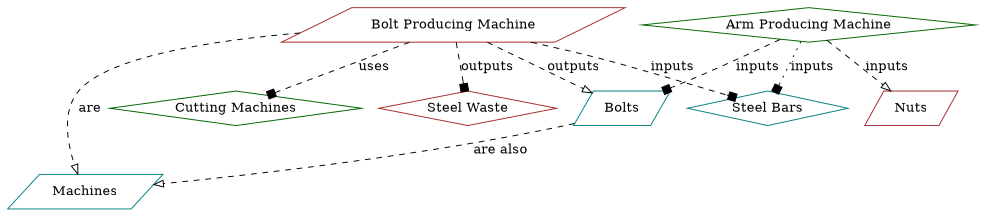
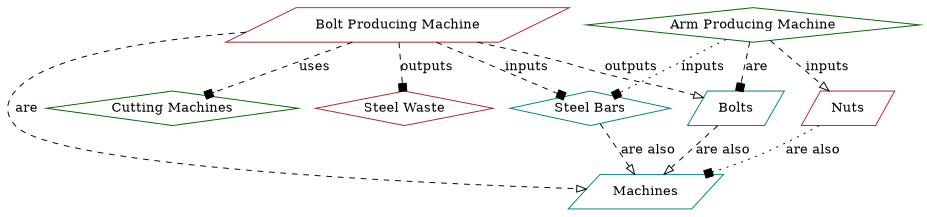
edge "Arm Producing Machine" -> "Bolts": label "inputs" -> "are"
edge "Steel Bars" -> "Machines": added, label "are also"
edge "Nuts" -> "Machines": added, label "are also"
